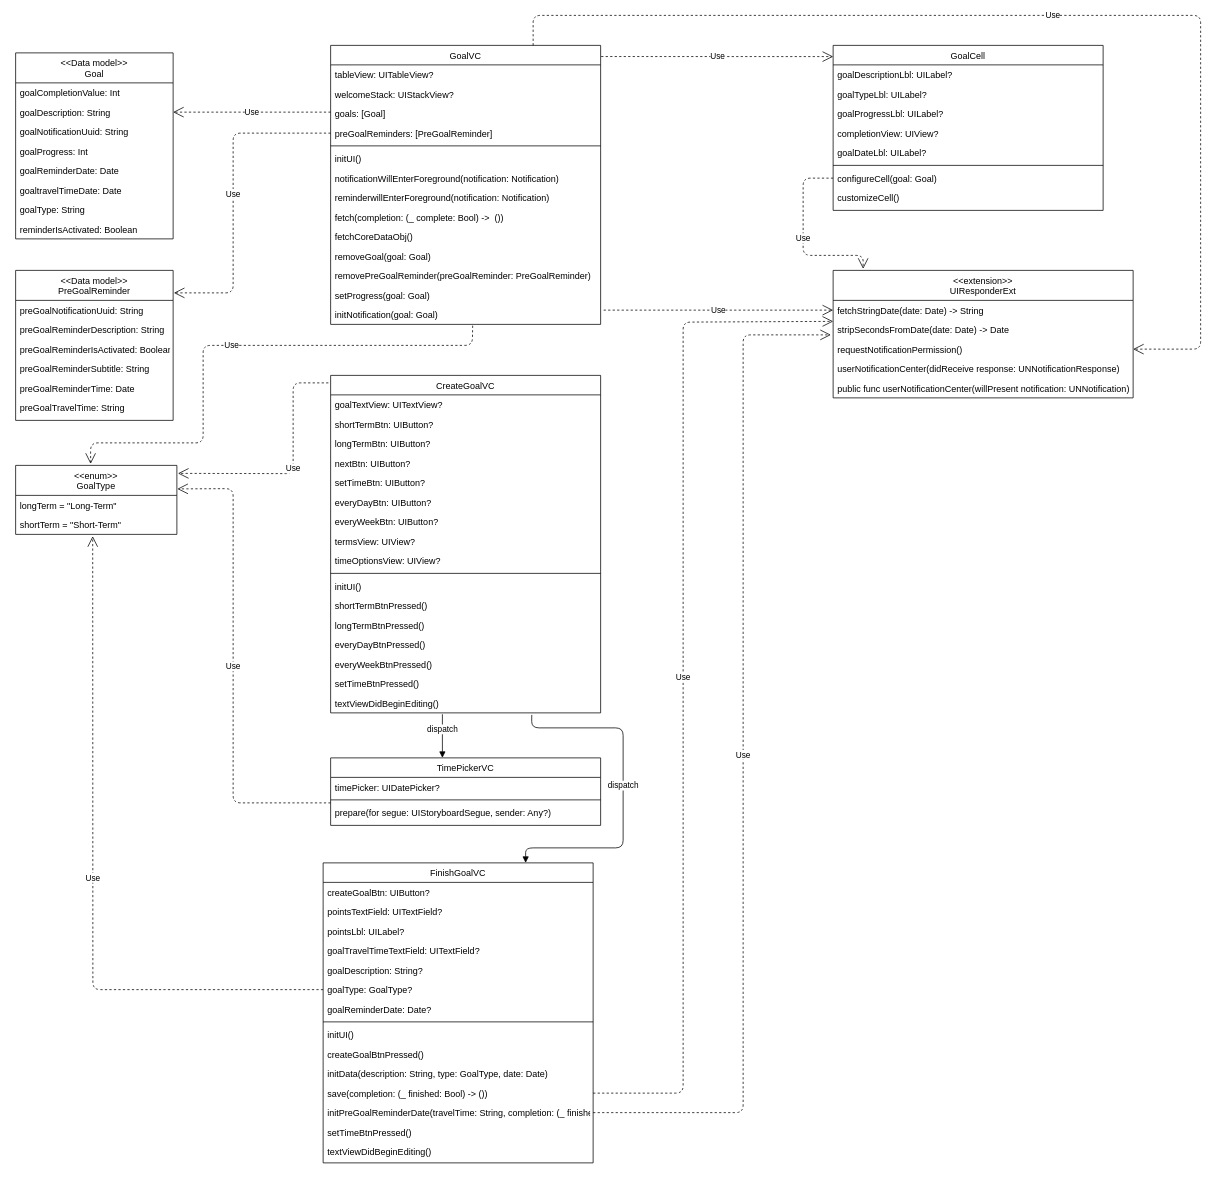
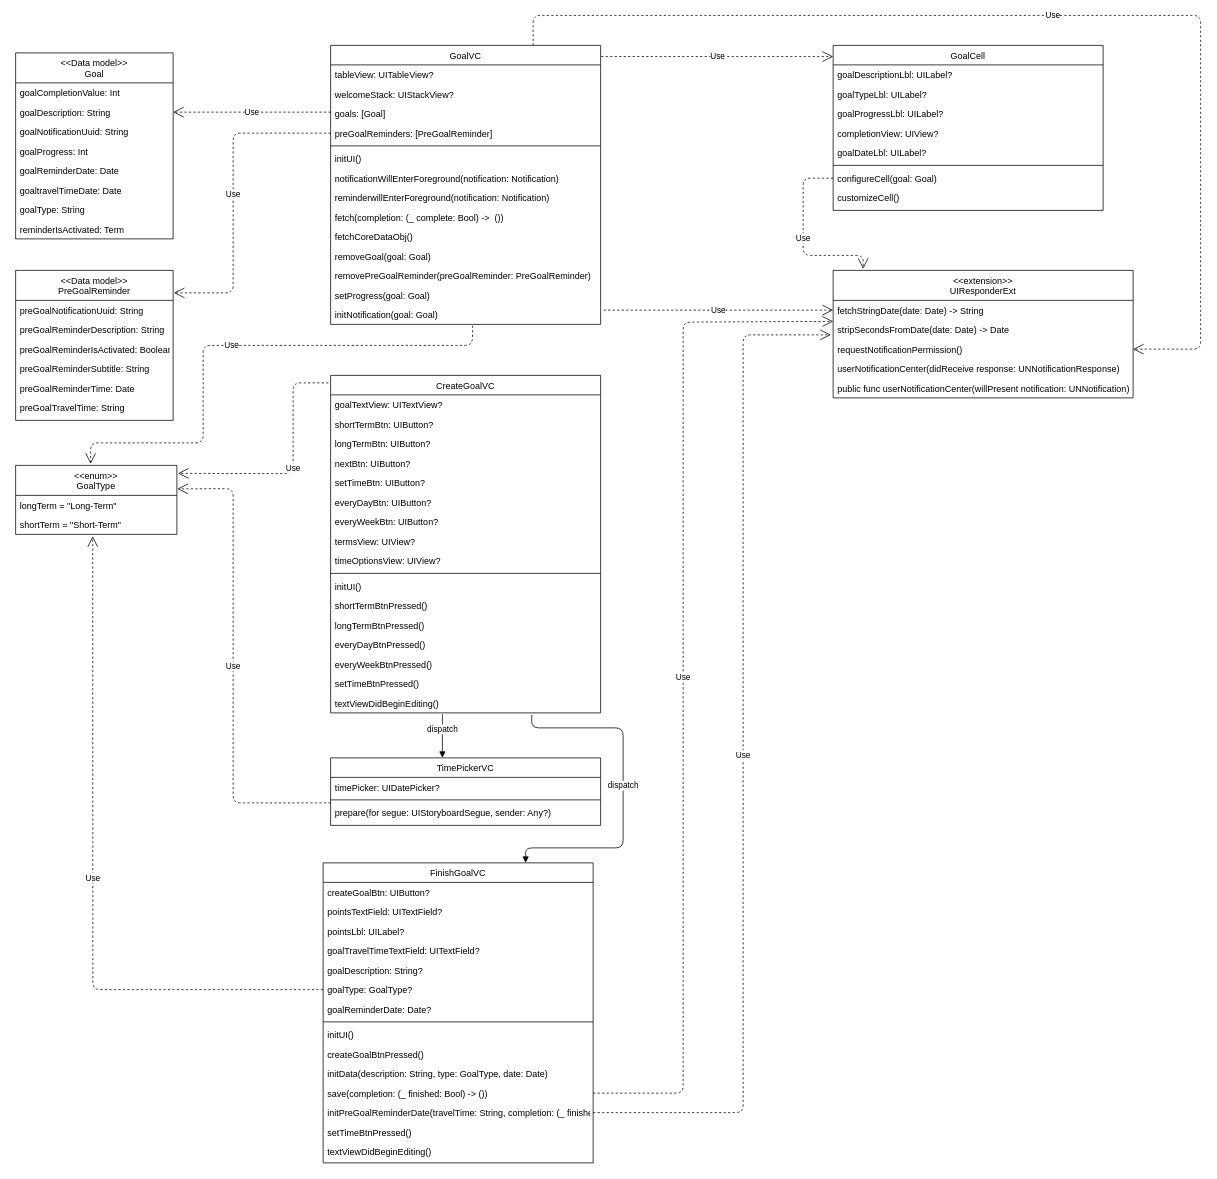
node "reminderIsActivated: Boolean": label "reminderIsActivated: Boolean" -> "reminderIsActivated: Term"
